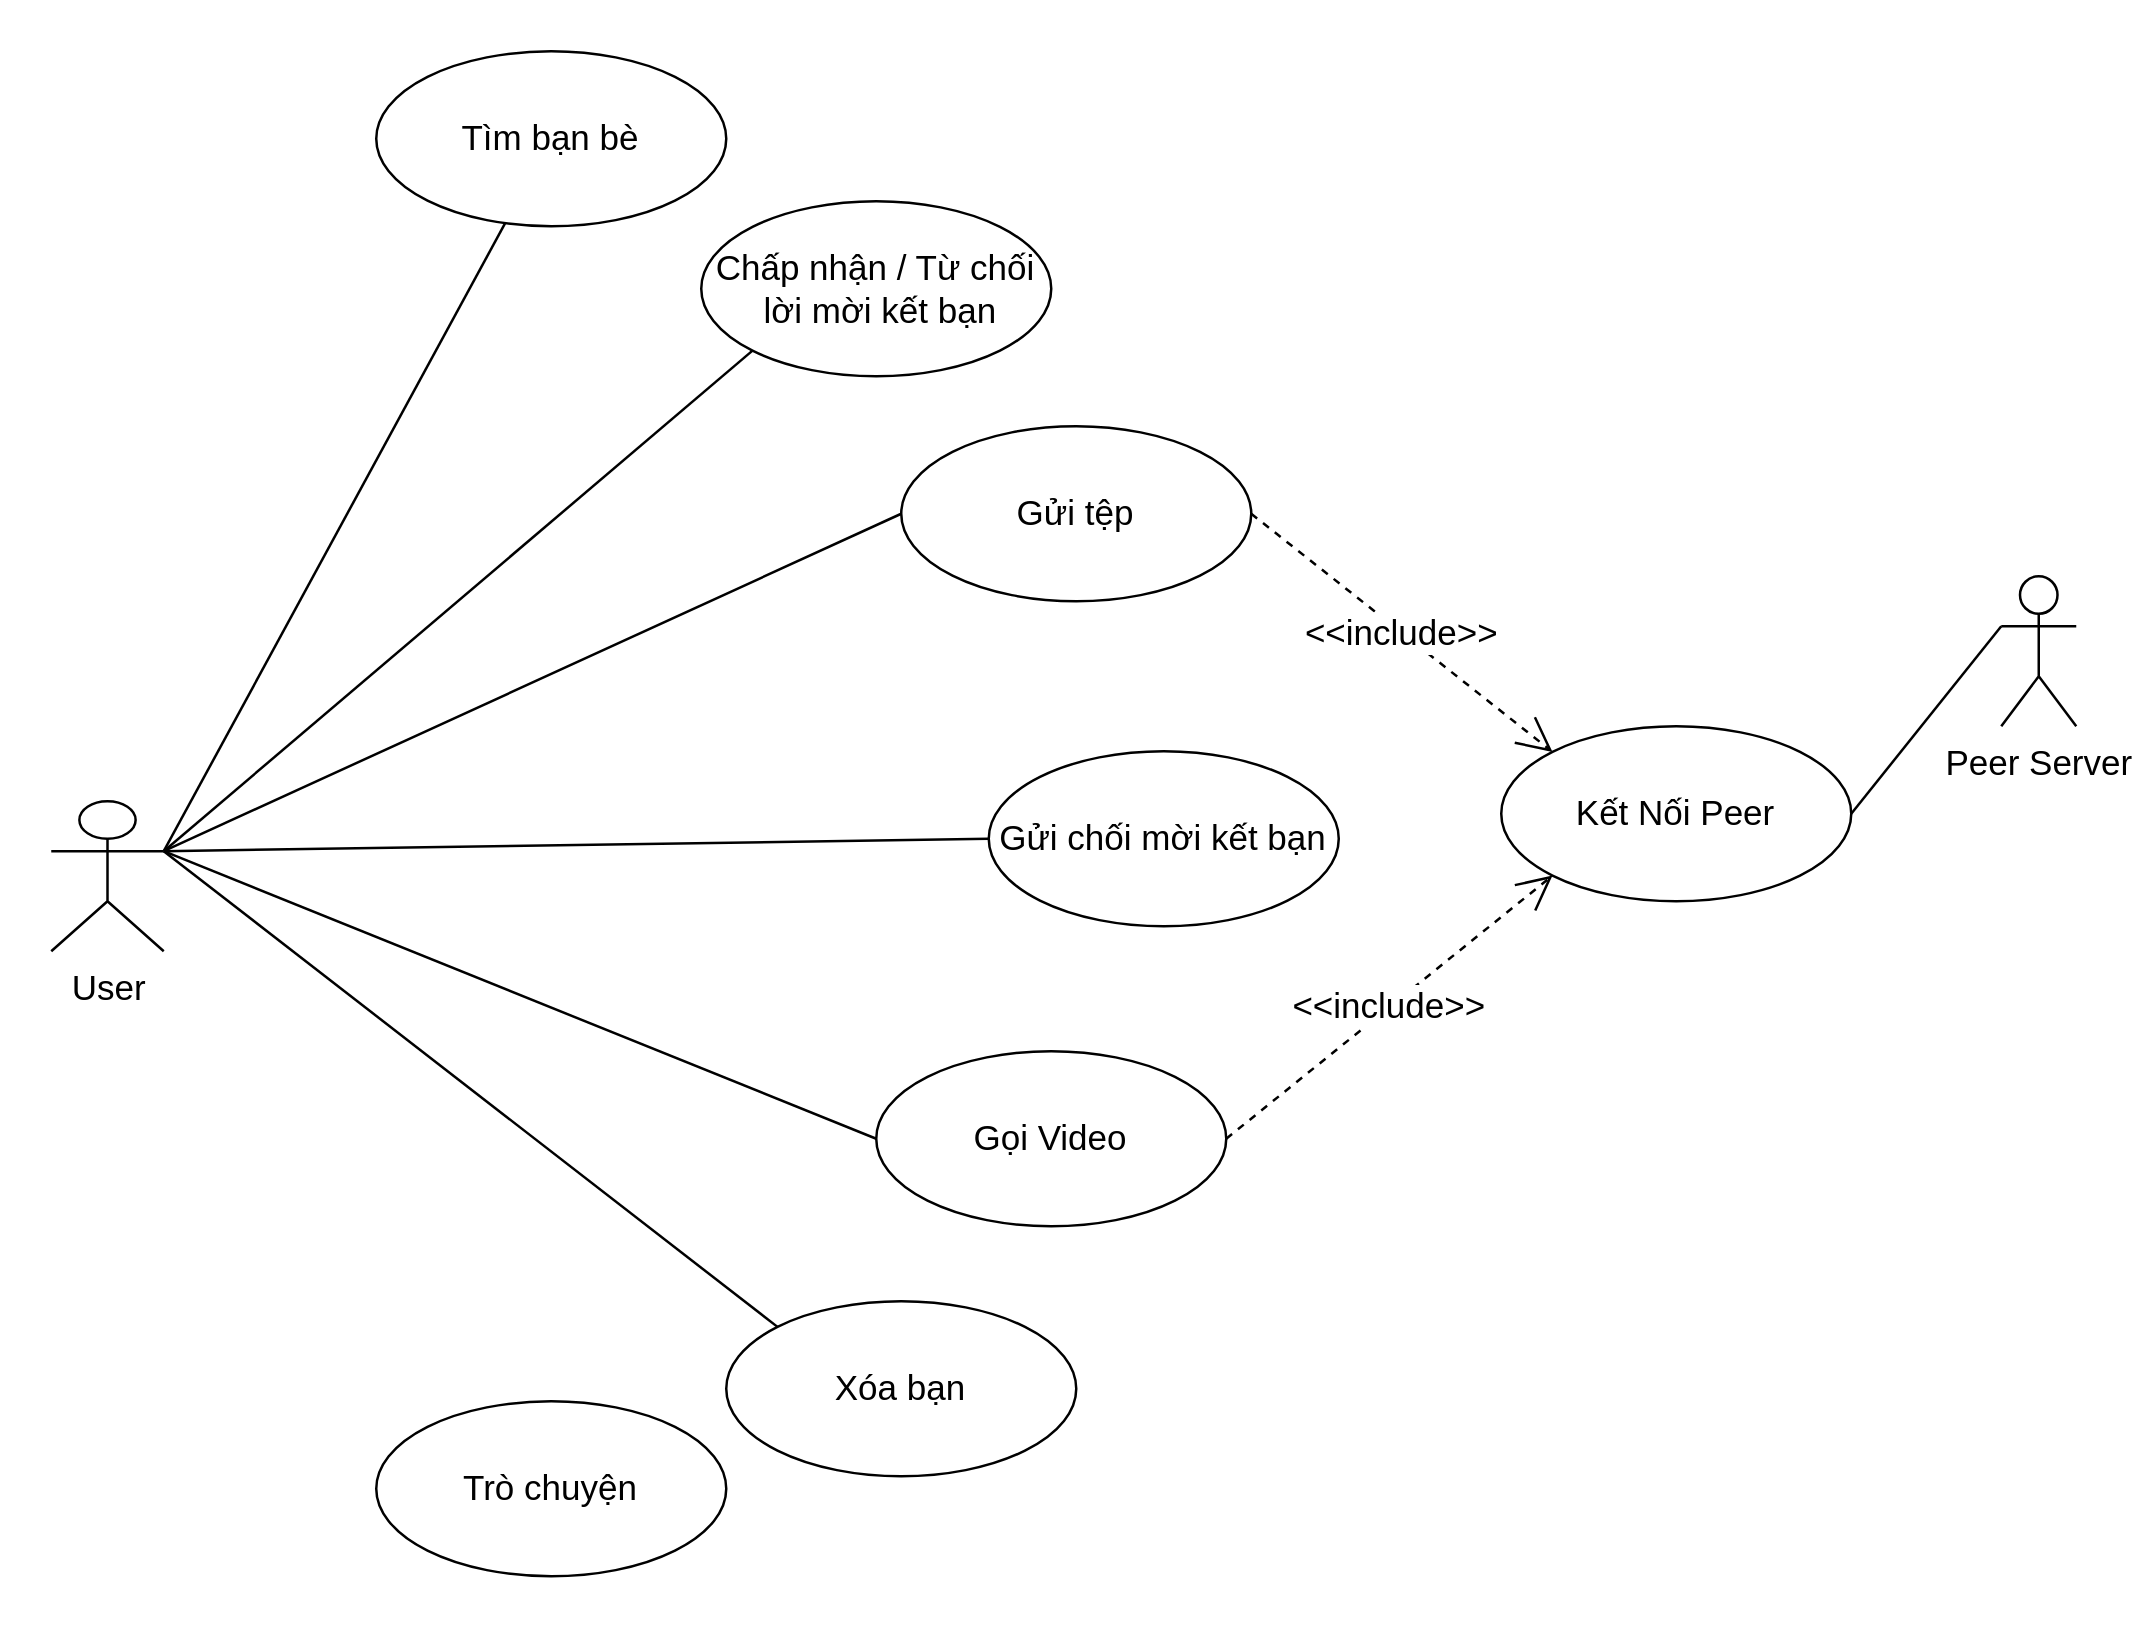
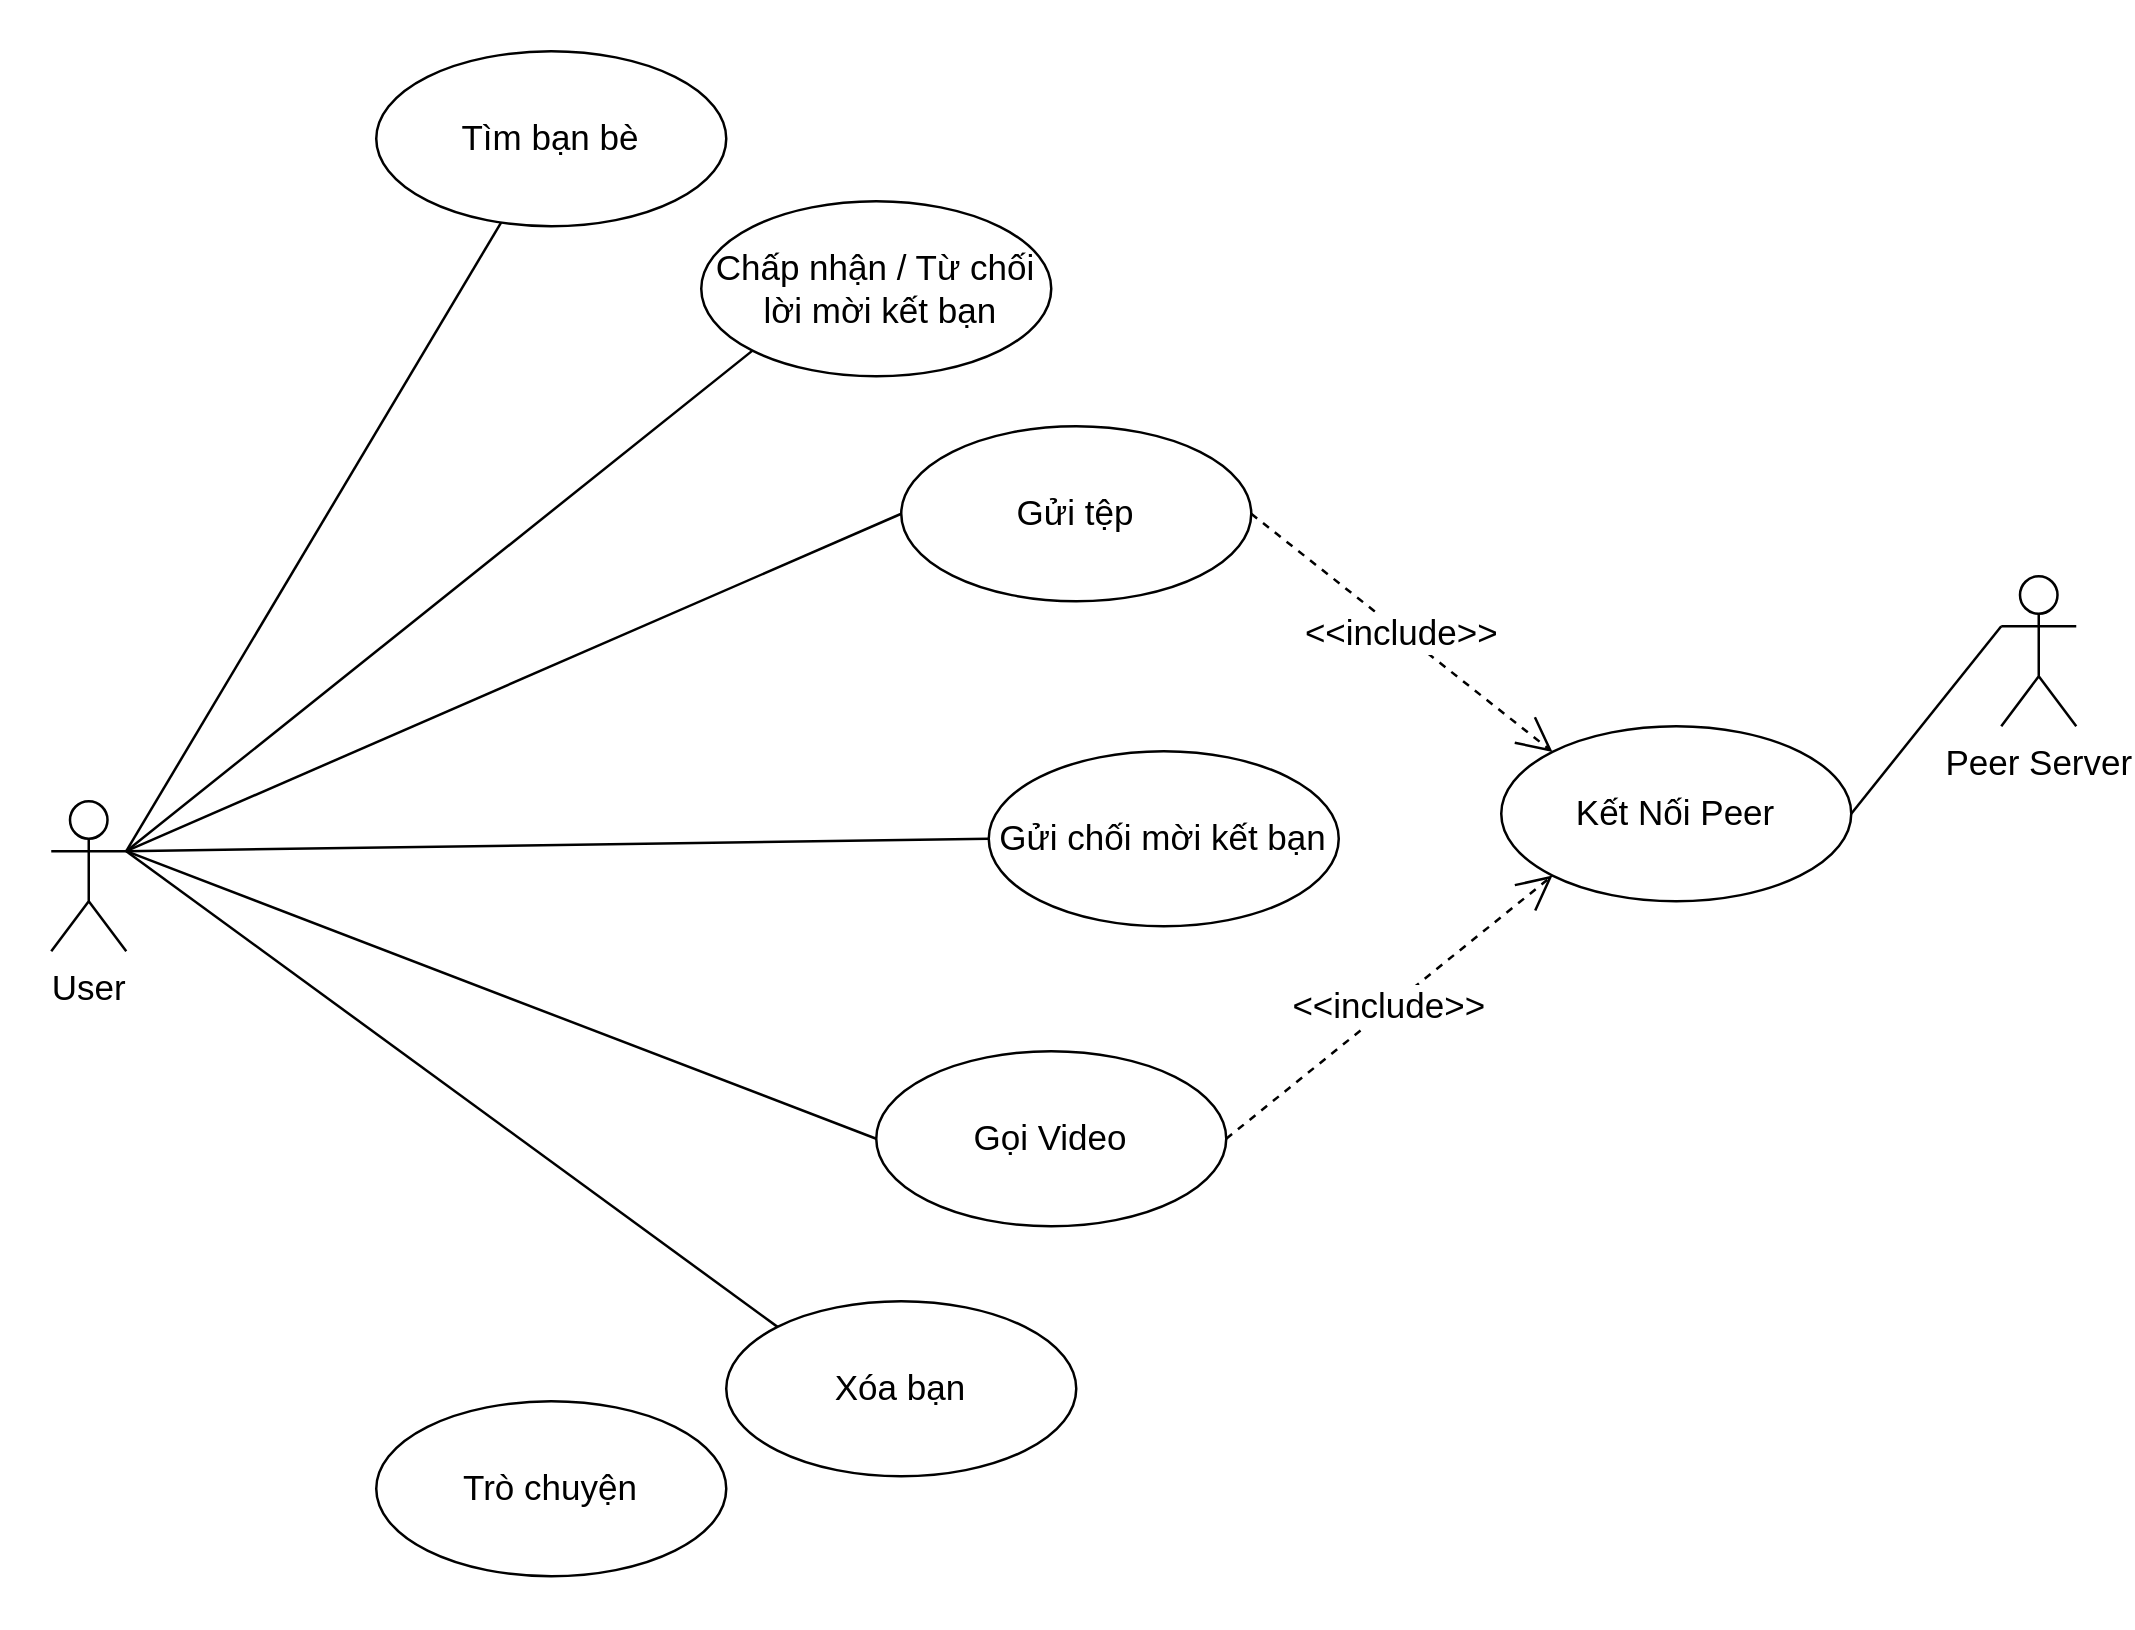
node "User": size 113x150 -> 75x150
